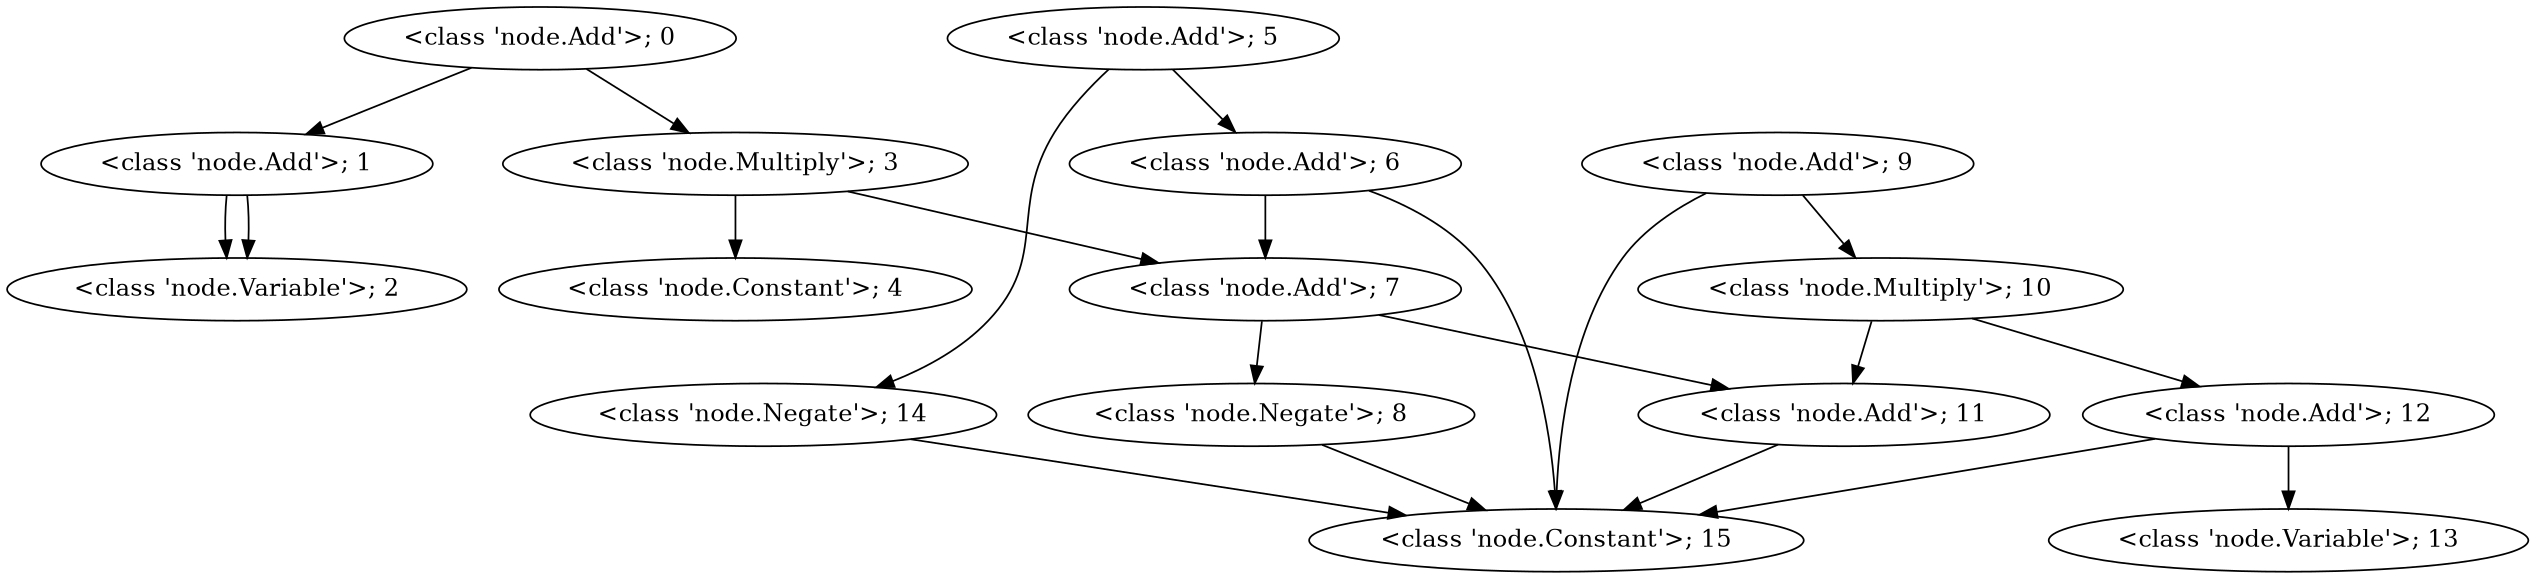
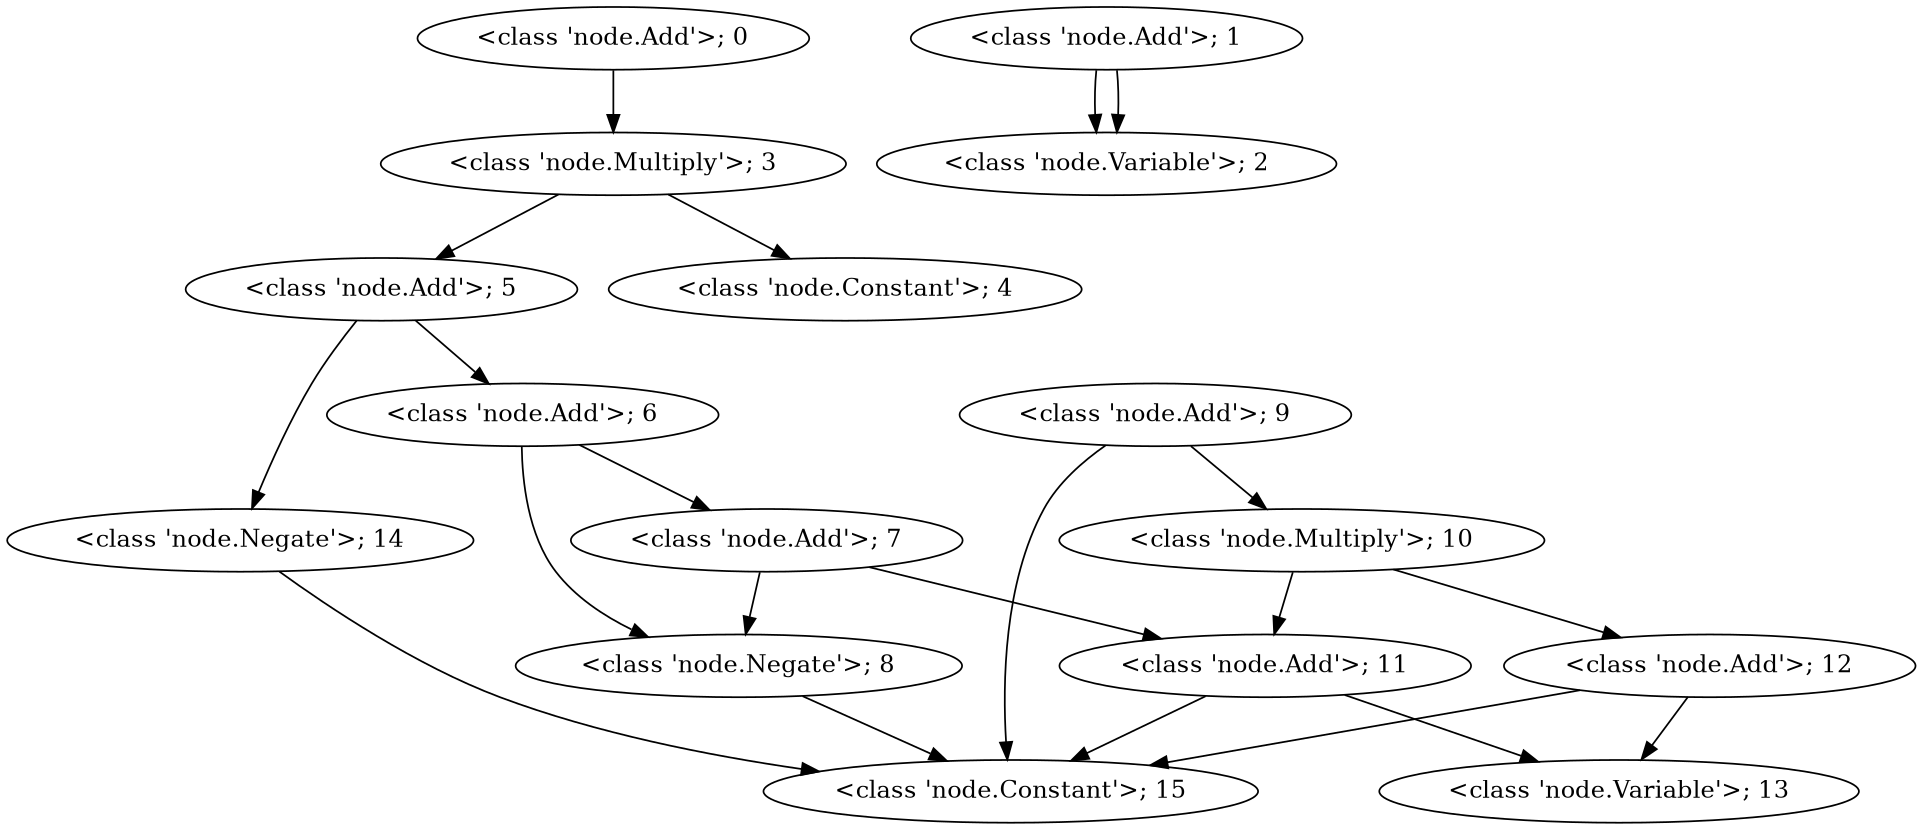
edge "<class 'node.Add'>; 0" -> "<class 'node.Add'>; 1": removed
edge "<class 'node.Multiply'>; 3" -> "<class 'node.Add'>; 7": now "<class 'node.Multiply'>; 3" -> "<class 'node.Add'>; 5"
edge "<class 'node.Add'>; 6" -> "<class 'node.Constant'>; 15": now "<class 'node.Add'>; 6" -> "<class 'node.Negate'>; 8"
edge "<class 'node.Add'>; 11" -> "<class 'node.Variable'>; 13": added
